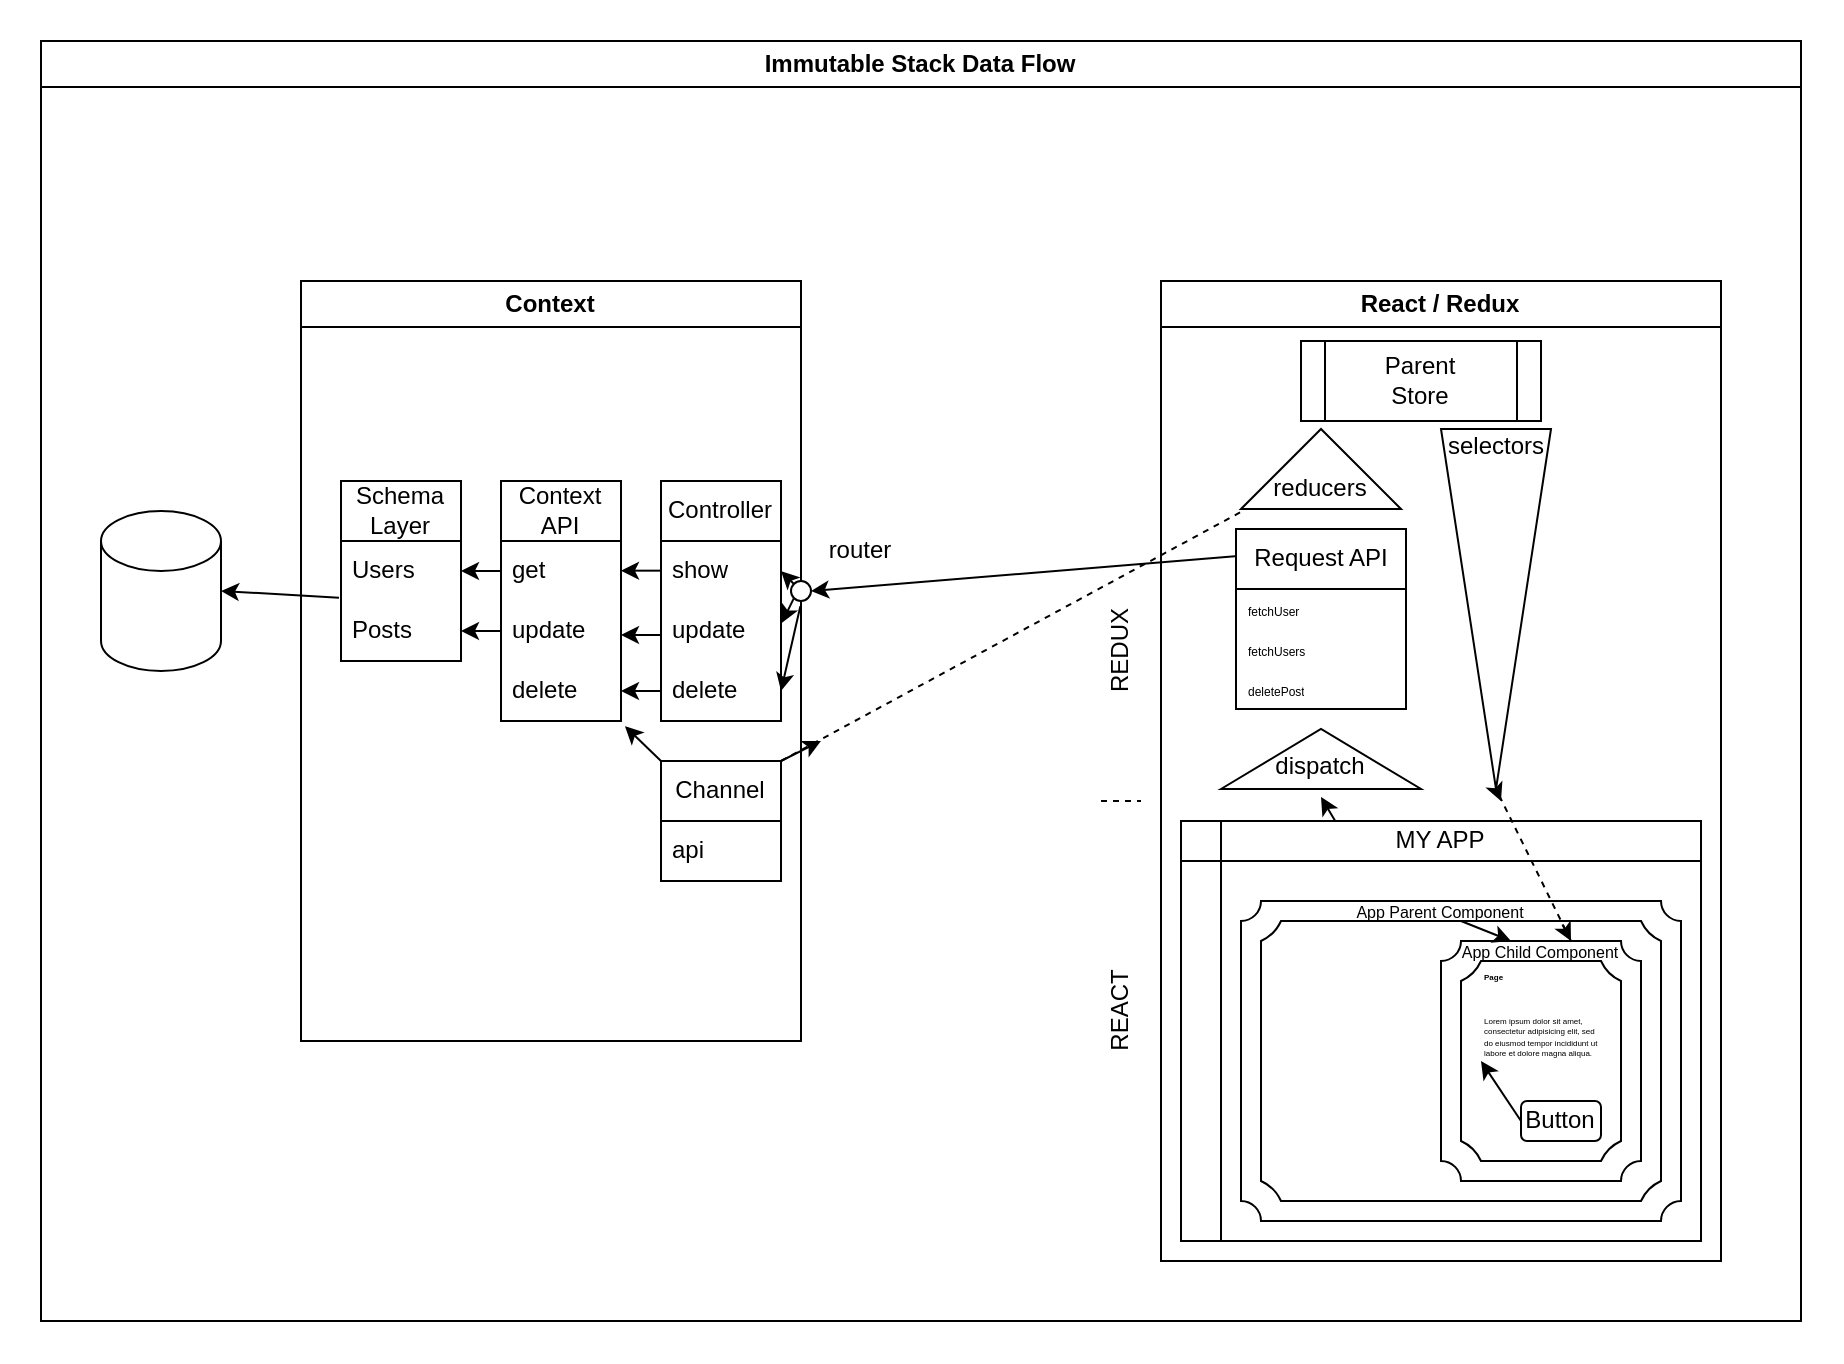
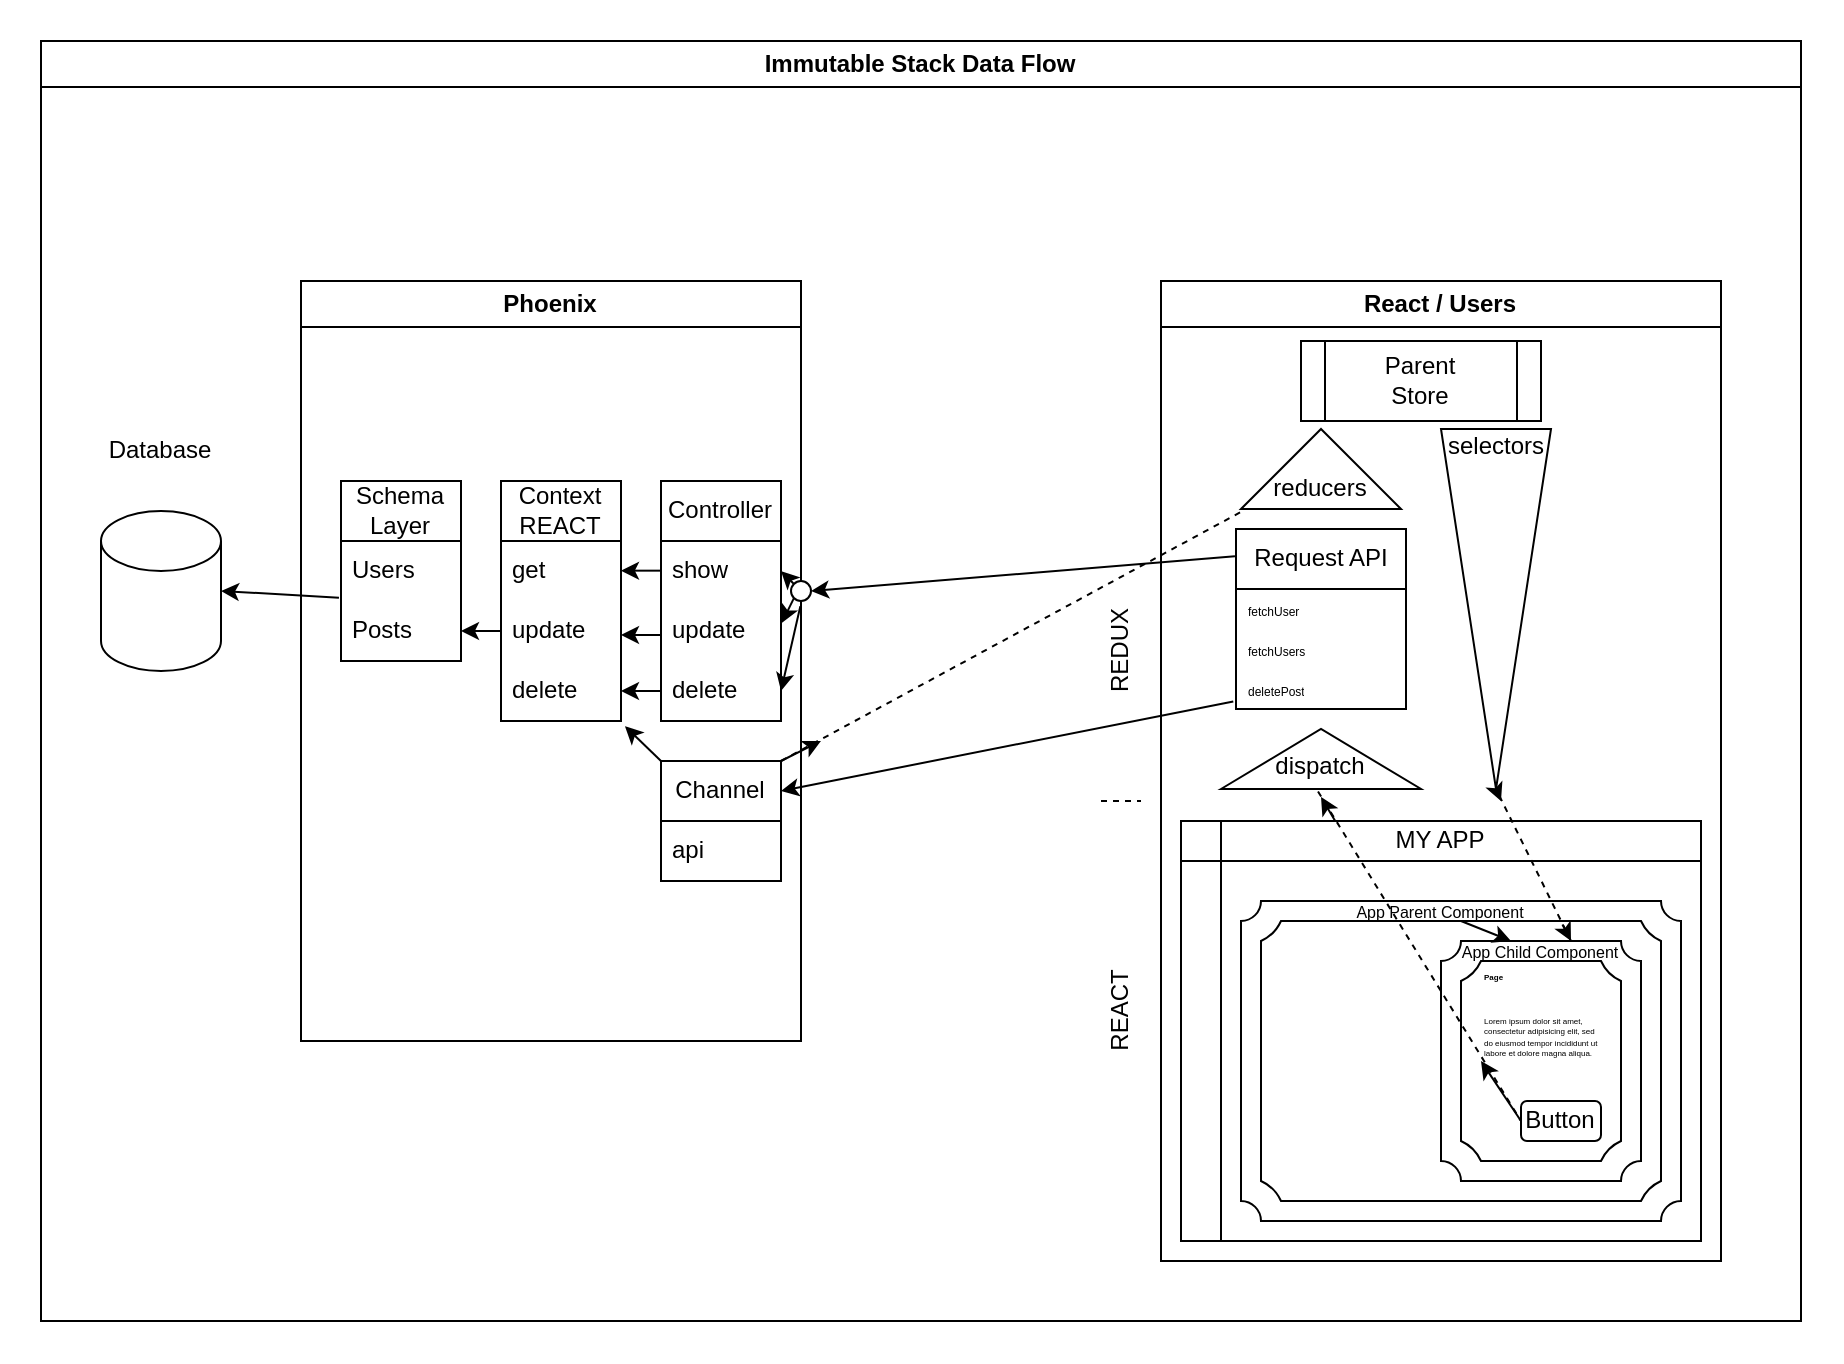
node "Context": label "Context" -> "Phoenix"
node "React / Redux": label "React / Redux" -> "React / Users"
node "Database": added
node "Context API": label "Context API" -> "Context REACT"
node "router": removed
edge "get" -> "Users": removed
edge "deletePost" -> "Channel": added
edge "dispatch" -- "Button": added
